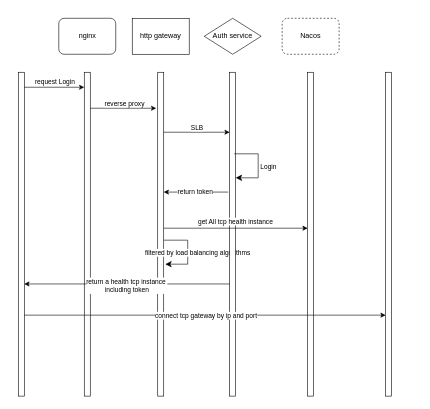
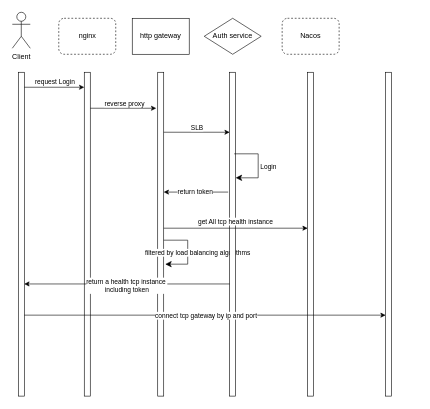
node "Client": added
node "nginx": style solid -> dashed
